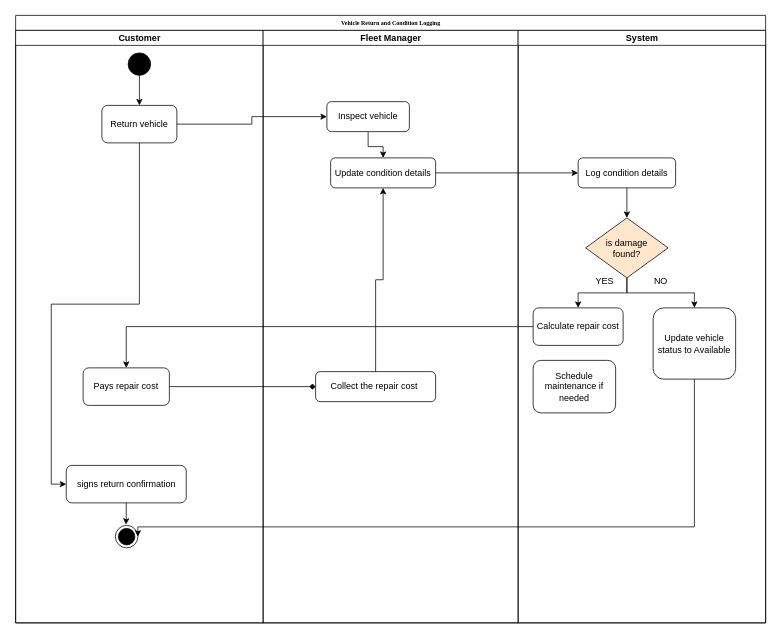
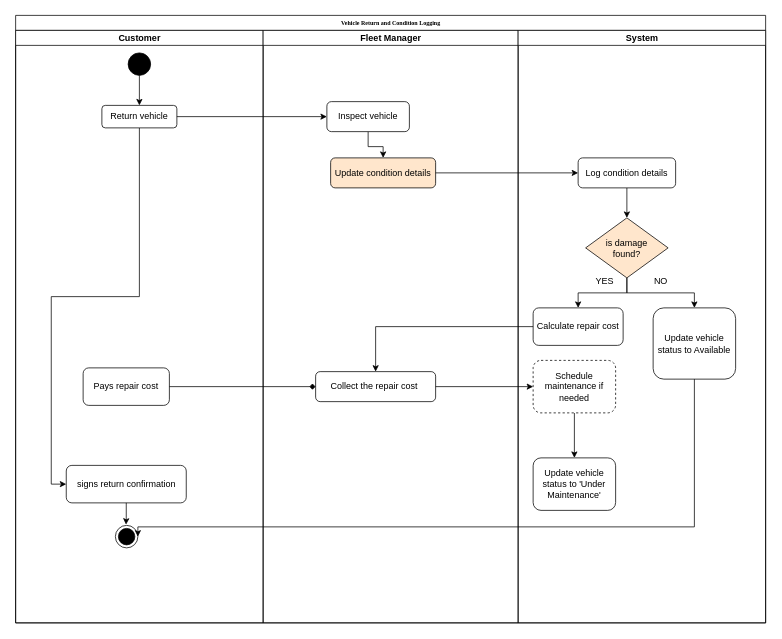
node "Return vehicle": size 75x38 -> 75x23
node "Update condition details": fillcolor #ffffff -> #ffe6cc
edge "Collect the repair cost" -> "Update condition details": now "Collect the repair cost" -> "Schedule maintenance if needed"
edge "Calculate repair cost" -> "Pays repair cost": now "Calculate repair cost" -> "Collect the repair cost"
node "Schedule maintenance if needed": style solid -> dashed
edge "Schedule maintenance if needed" -> "Update vehicle status to 'Under Maintenance'": added
node "Update vehicle status to 'Under Maintenance'": added
